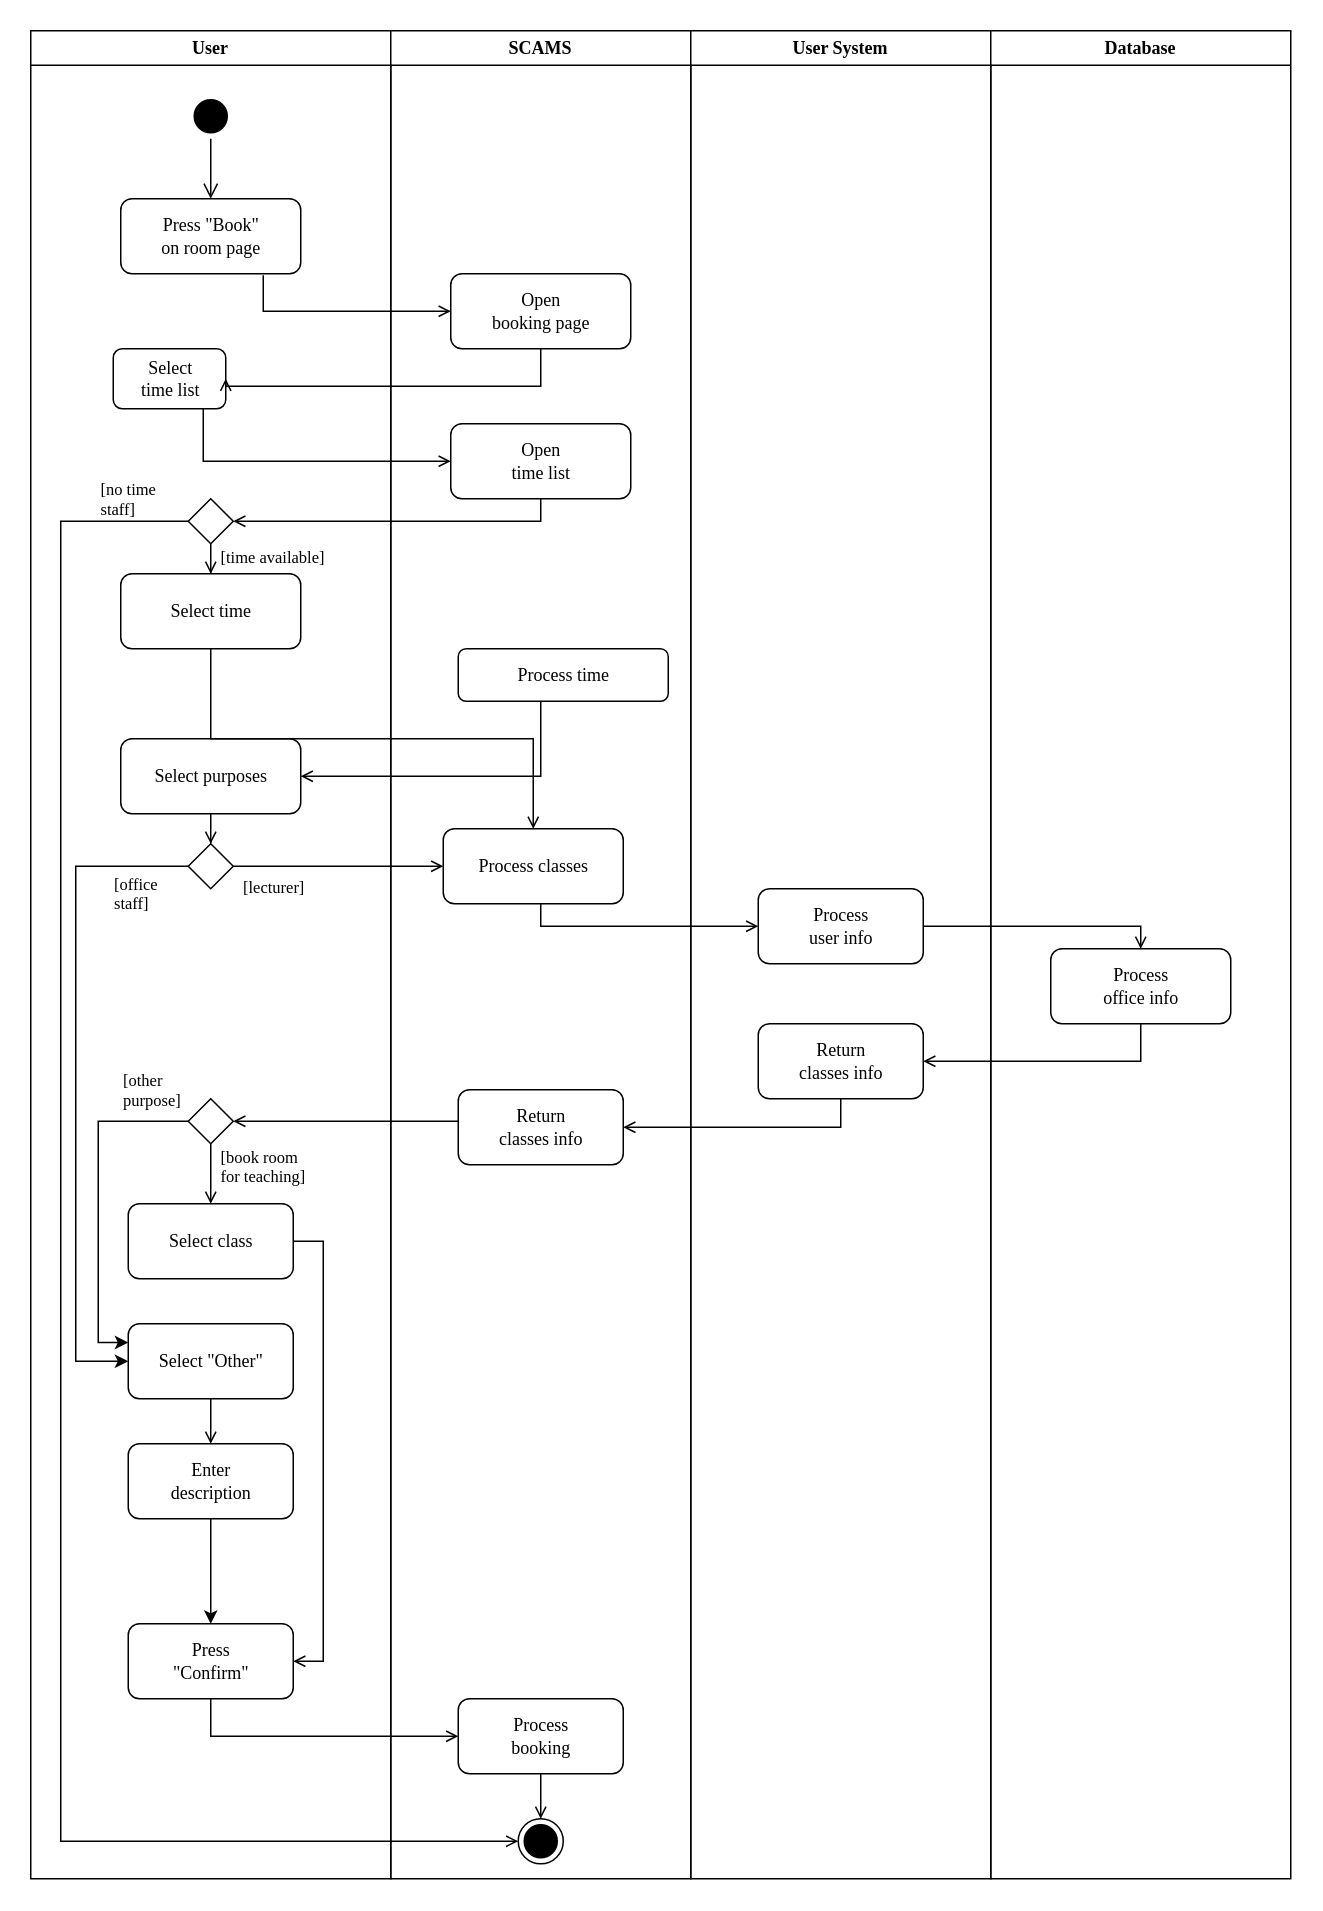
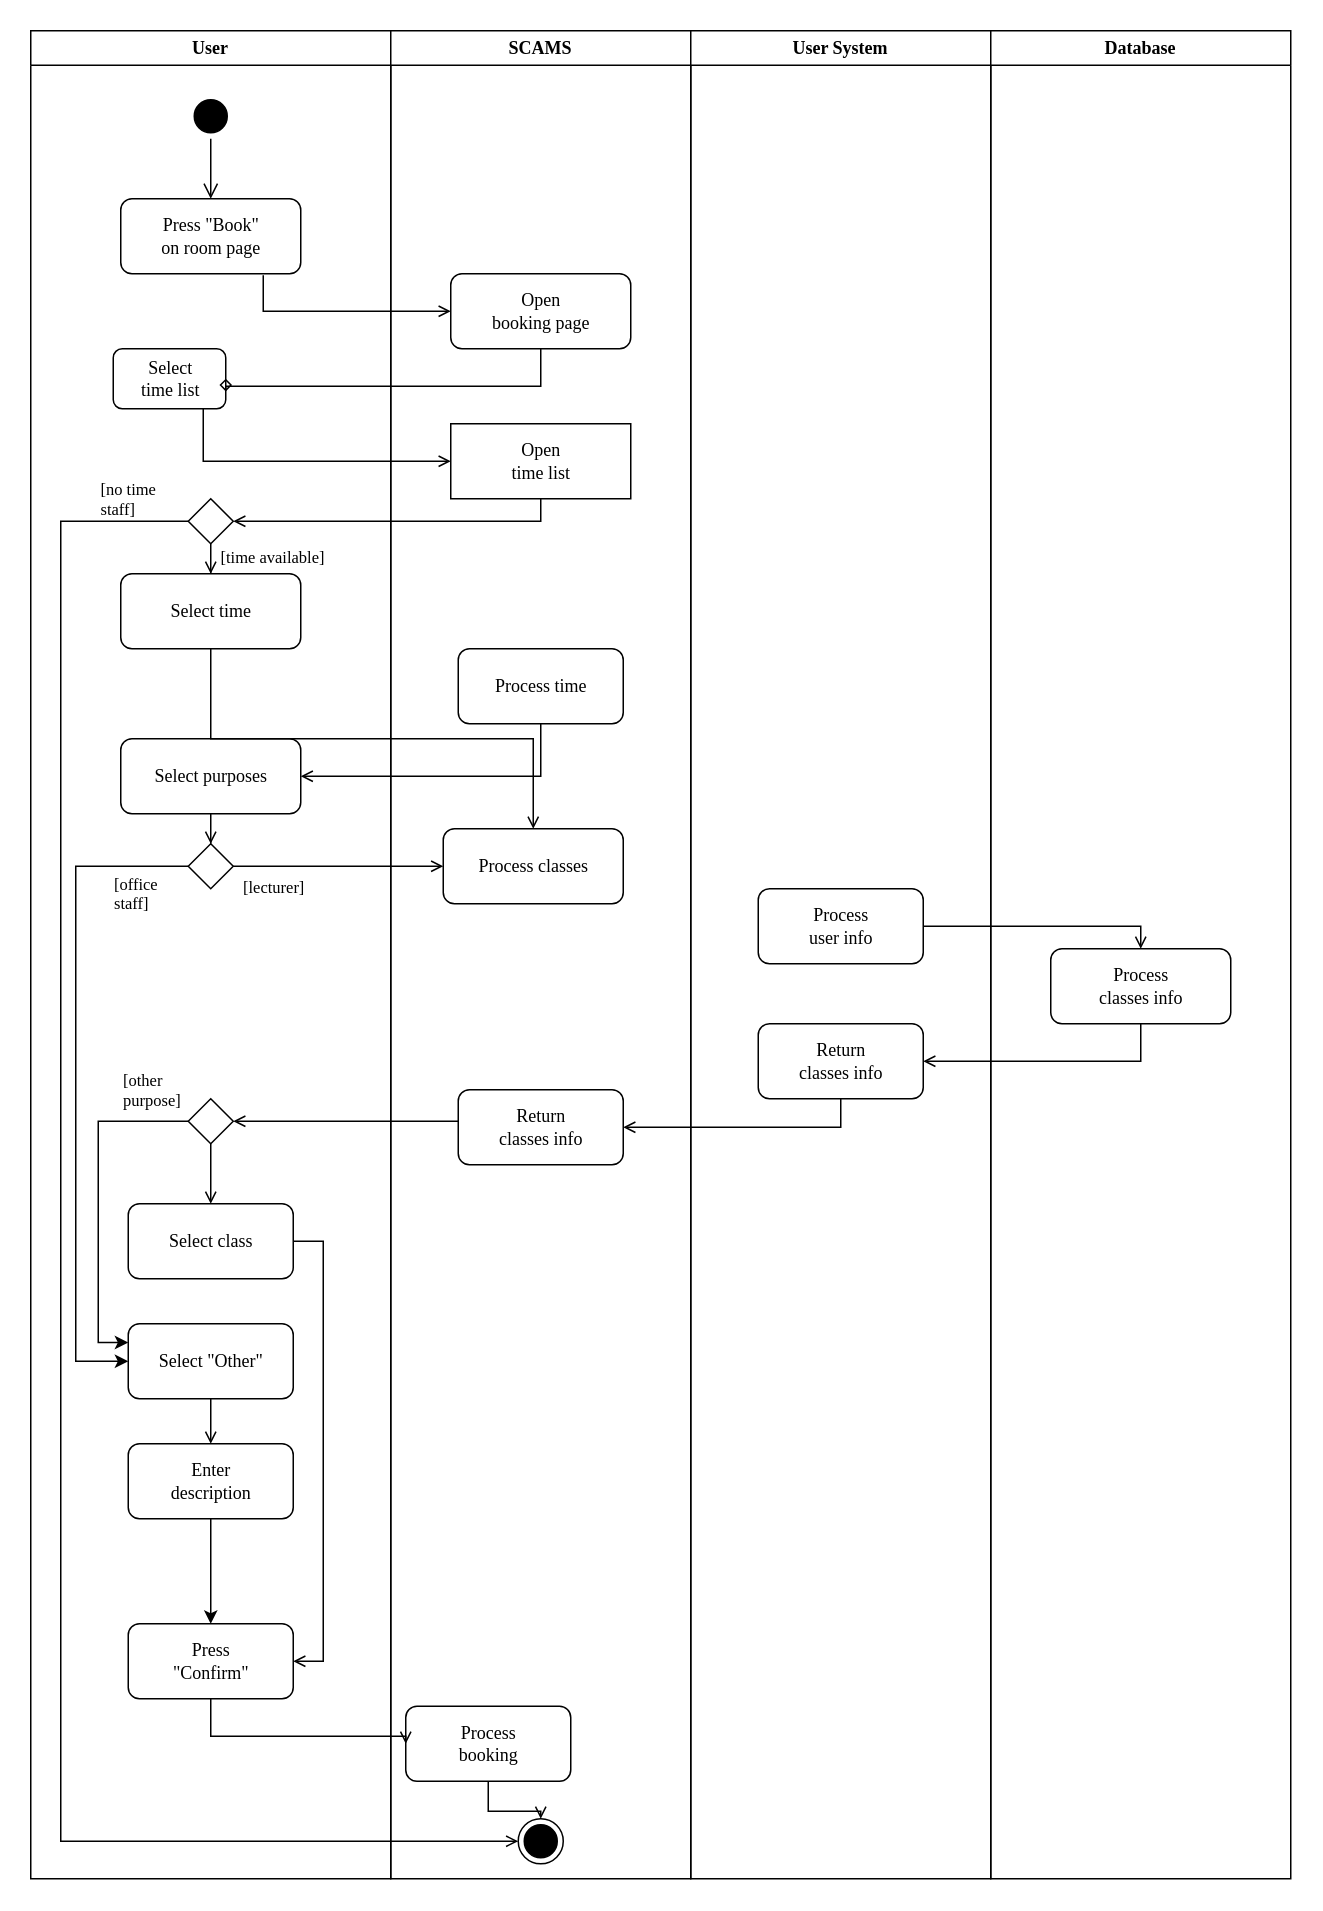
edge "Open booking page" -> "Select time list": arrowhead open -> diamond
node "Open time list": shape rounded rectangle -> rectangle
node "Process time": size 210x53 -> 165x75
edge "Process classes" -> "Process user info": removed
node "Process office info": label "Process office info" -> "Process classes info"
node "[book room for teaching]": removed
node "Process booking": moved (541, 1736) -> (488, 1744)
